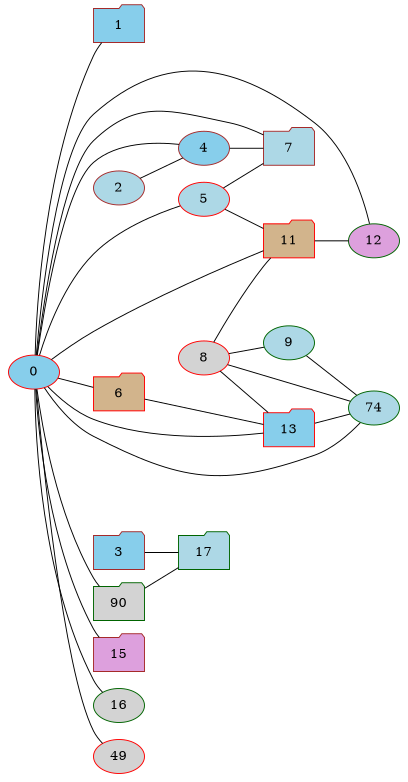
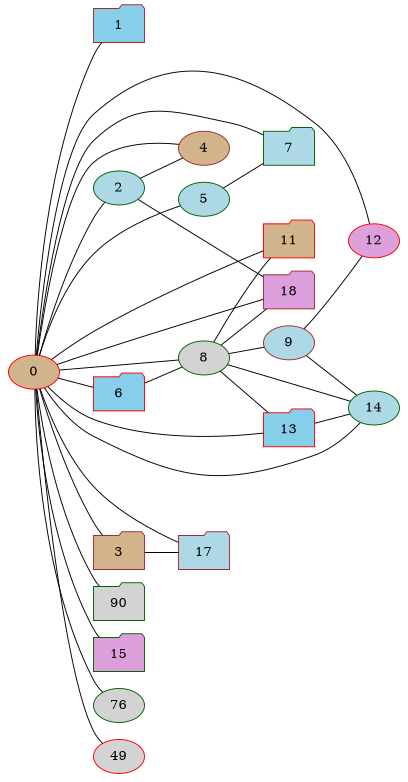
node "4": fillcolor skyblue -> tan
edge "4" -- "7": removed
node "7": color brown -> darkgreen
node "2": color brown -> darkgreen
node "5": color red -> darkgreen
edge "5" -- "11": removed
edge "11" -- "12": now "9" -- "12"
node "12": color darkgreen -> red
edge "2" -- "0": added
node "18": added
node "9": color darkgreen -> brown
node "8": color red -> darkgreen
edge "8" -- "0": added
node "0": fillcolor skyblue -> tan
node "6": fillcolor tan -> skyblue
node "74": label "74" -> "14"
edge "6" -- "13": now "6" -- "8"
edge "0" -- "3": added
node "3": fillcolor skyblue -> tan
node "17": color darkgreen -> brown
edge "17" -- "90": now "17" -- "0"
node "15": color brown -> darkgreen
node "16": label "16" -> "76"
